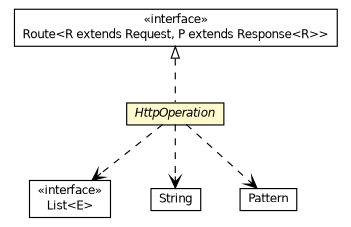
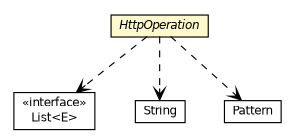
node "Route<R extends Request, P extends Response<R>>": removed
